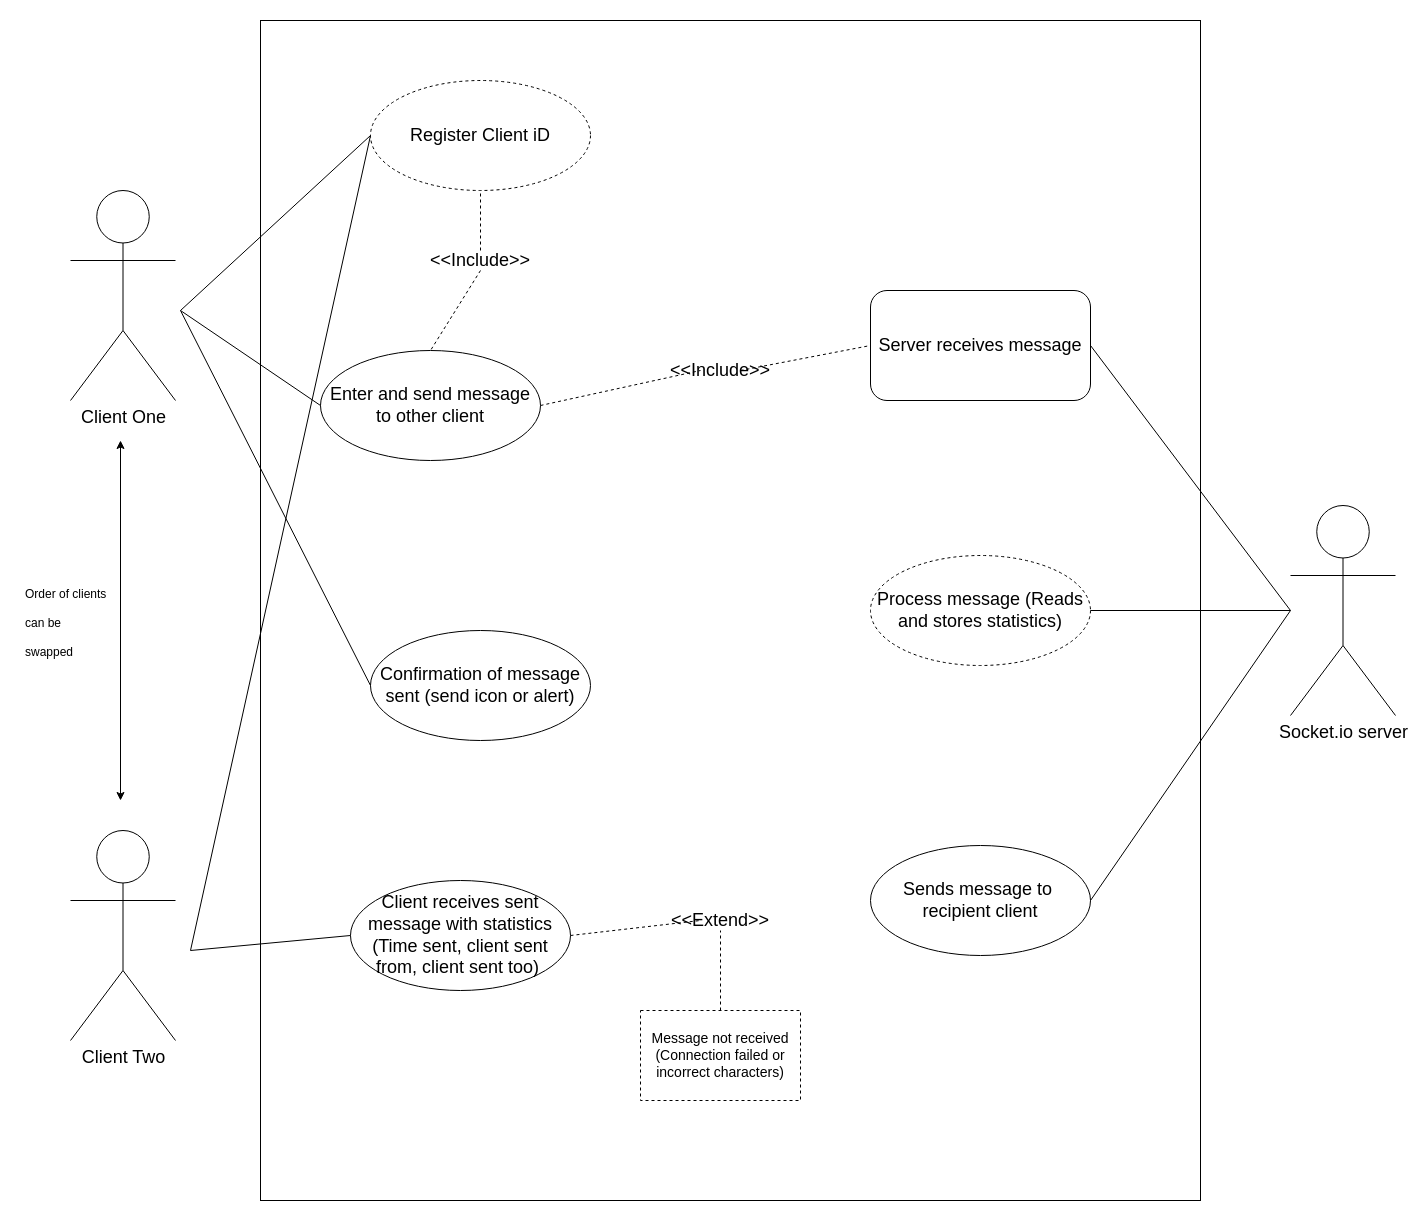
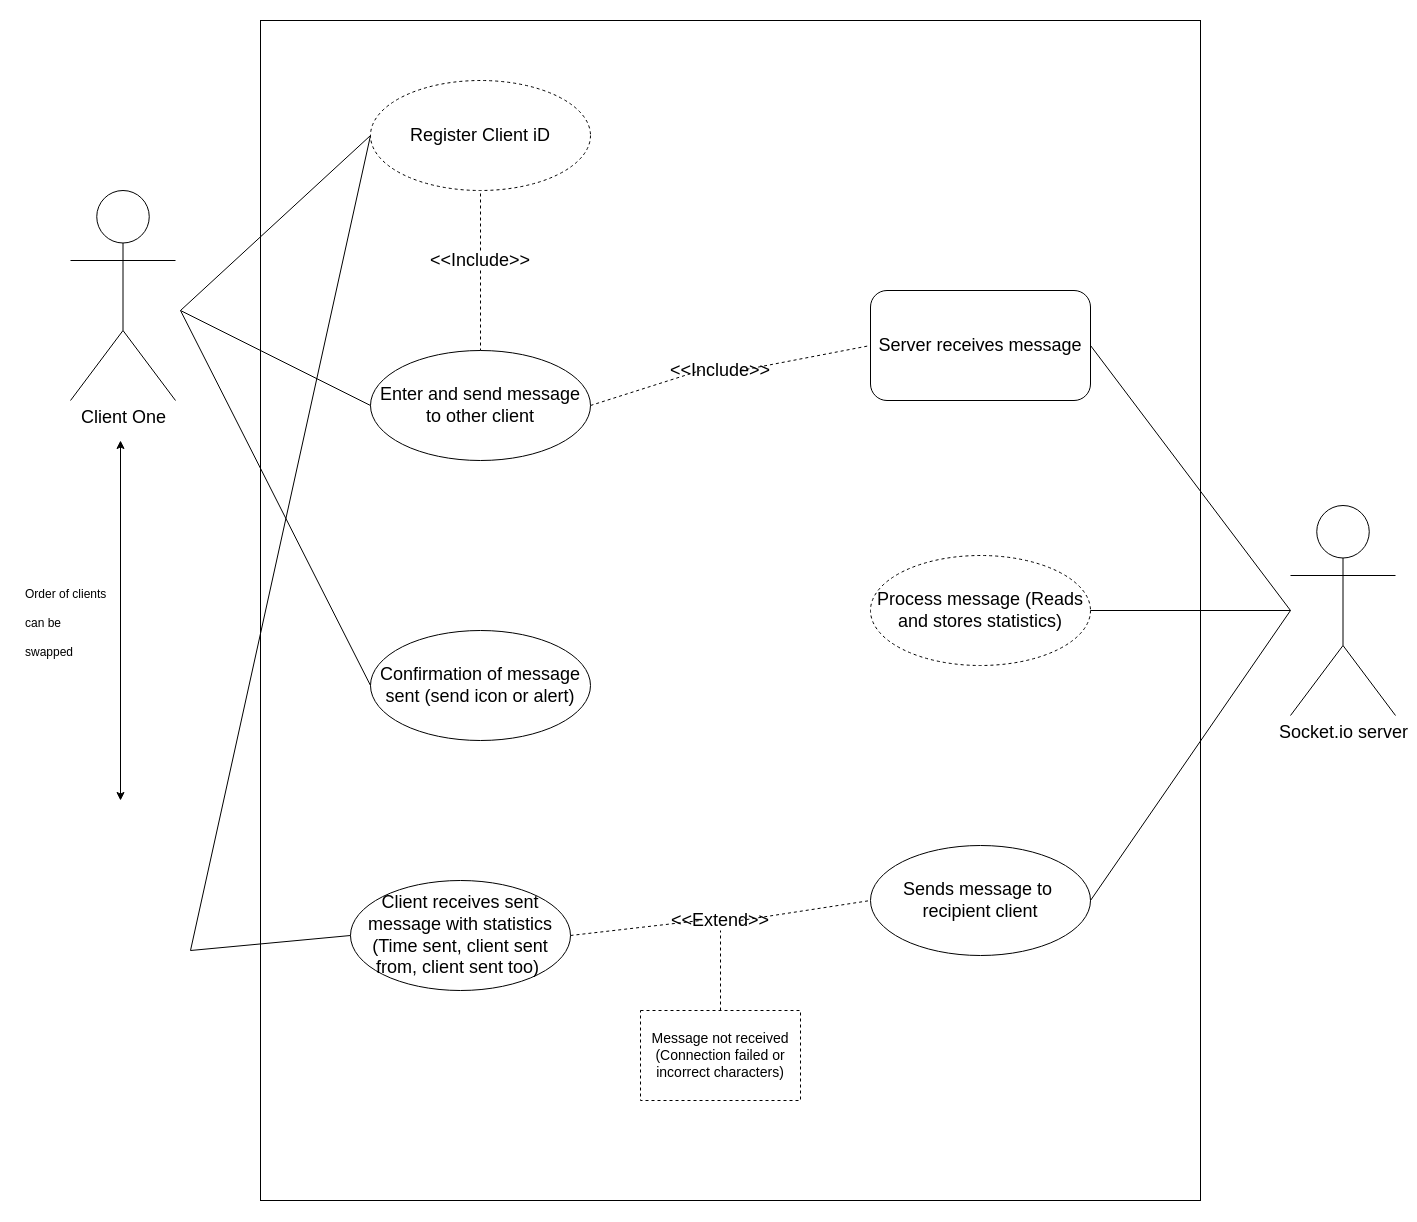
node "Enter and send message to other client": moved (431, 406) -> (481, 406)
edge "Sends message to recipient client" -- "<<Extend>>": added
node "Client Two": removed
